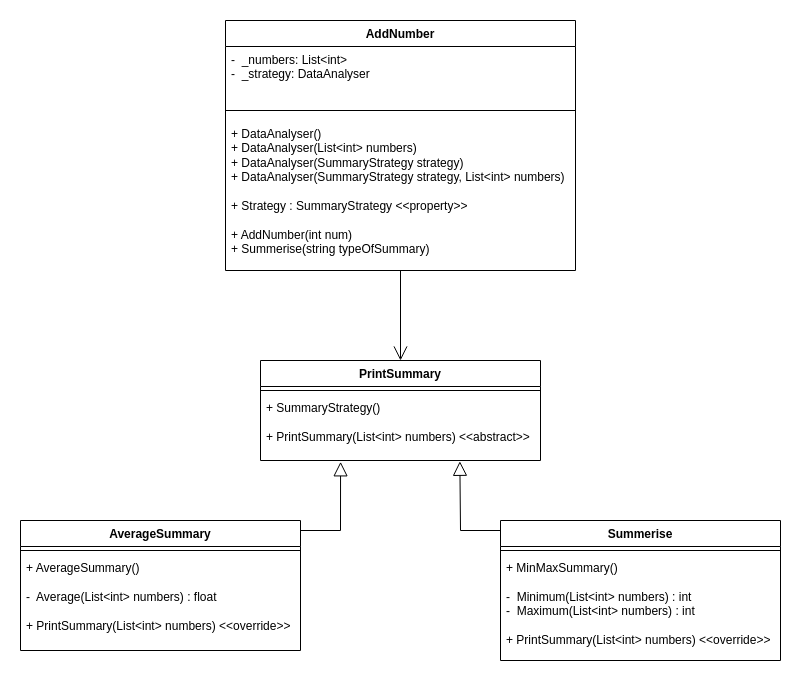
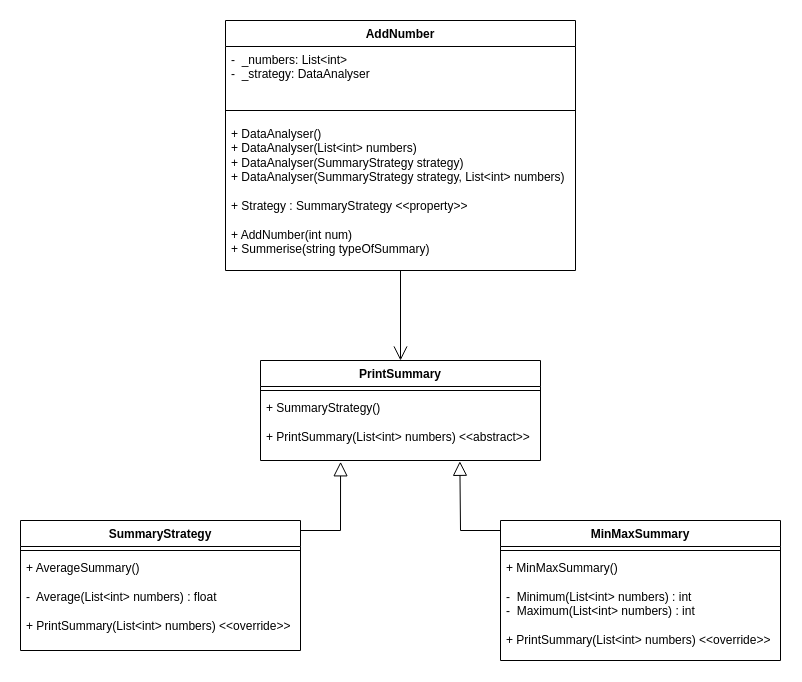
node "AverageSummary": label "AverageSummary" -> "SummaryStrategy"
node "Summerise": label "Summerise" -> "MinMaxSummary"
